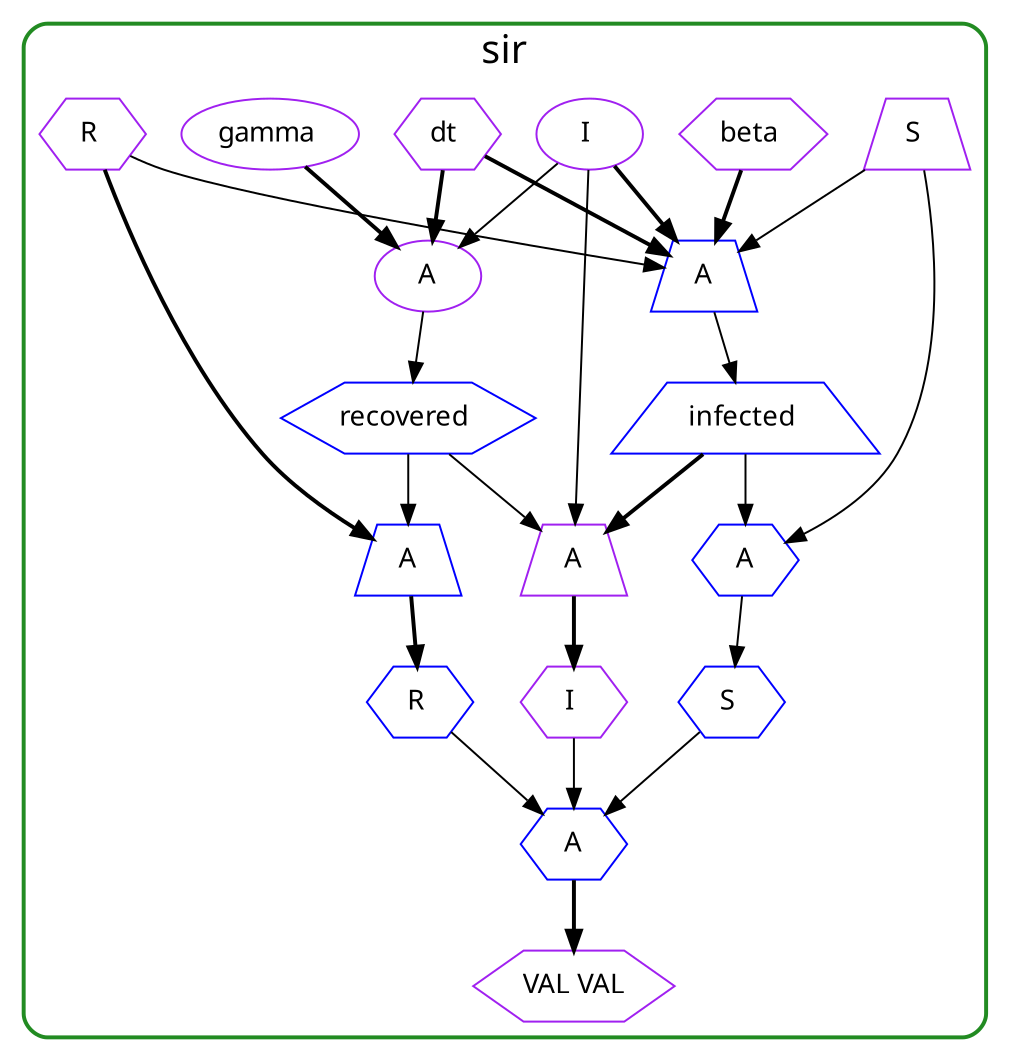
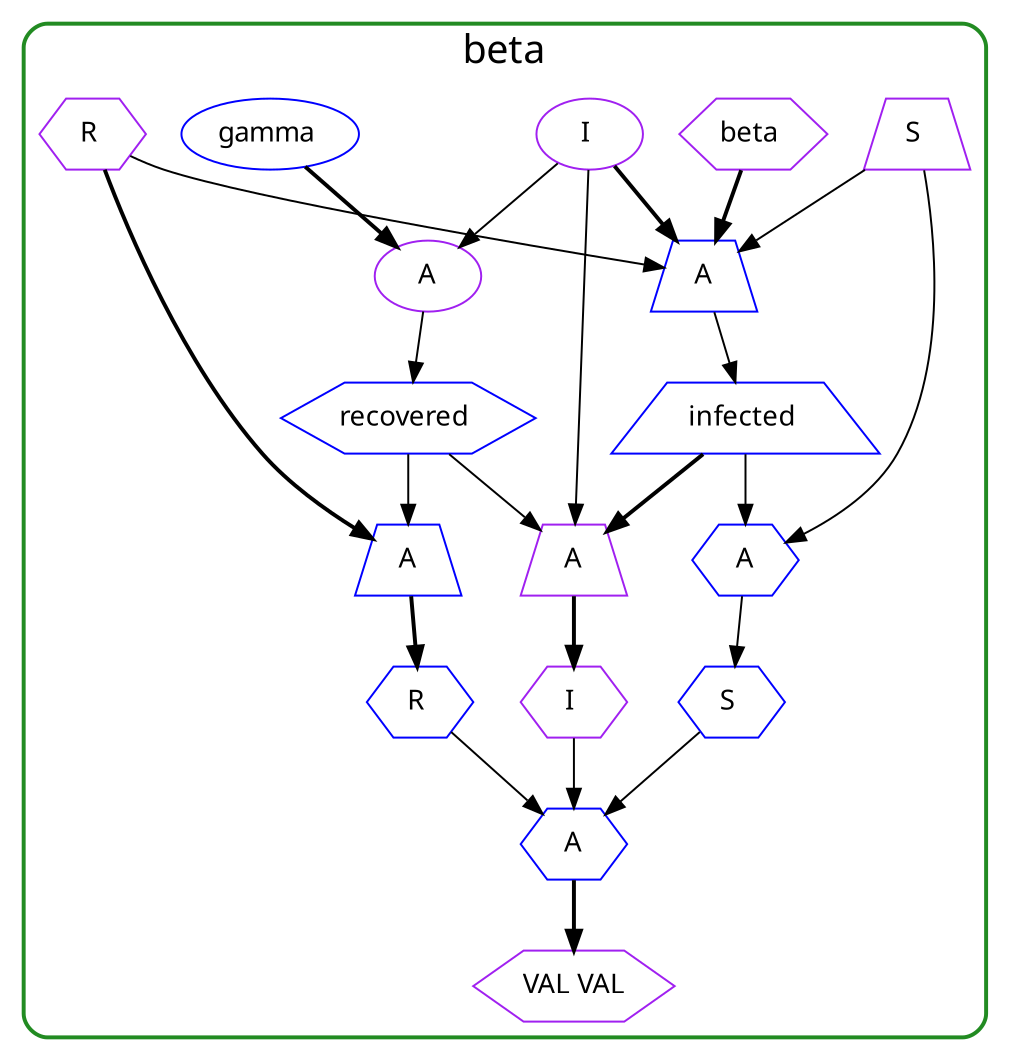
cluster "sir": label "sir" -> "beta"
node "gamma": color purple -> blue
node "dt": removed
